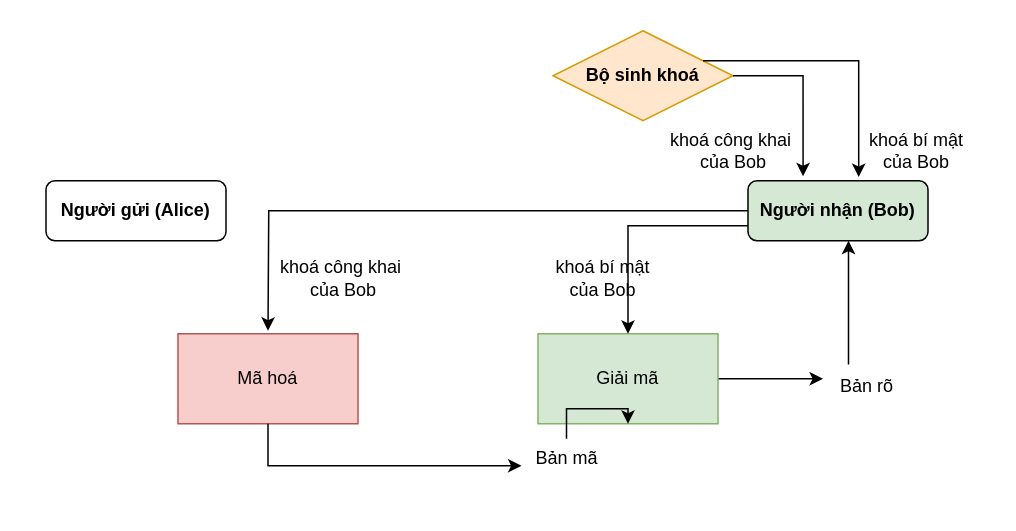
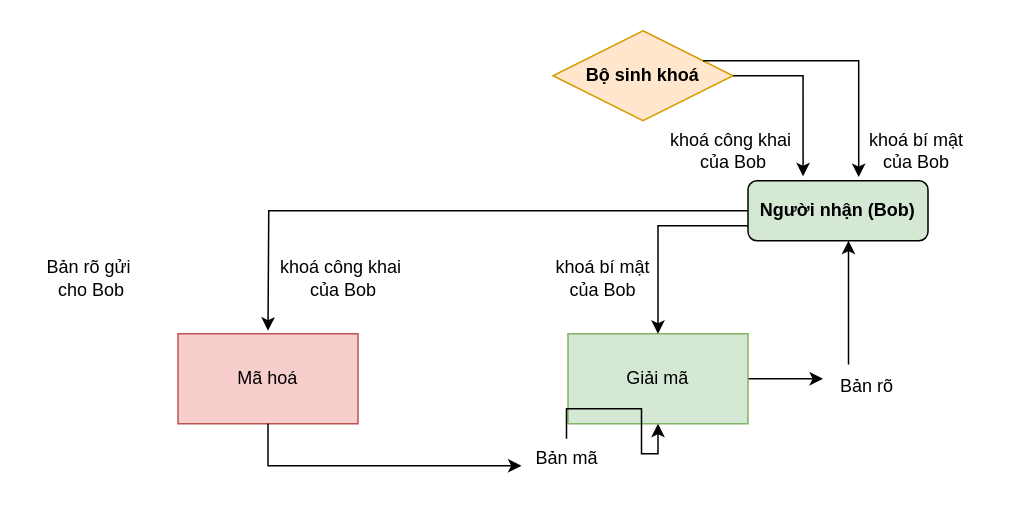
node "Người gửi (Alice)": removed
node "Bản rõ gửi cho Bob": added
node "Giải mã": moved (628, 379) -> (658, 379)
